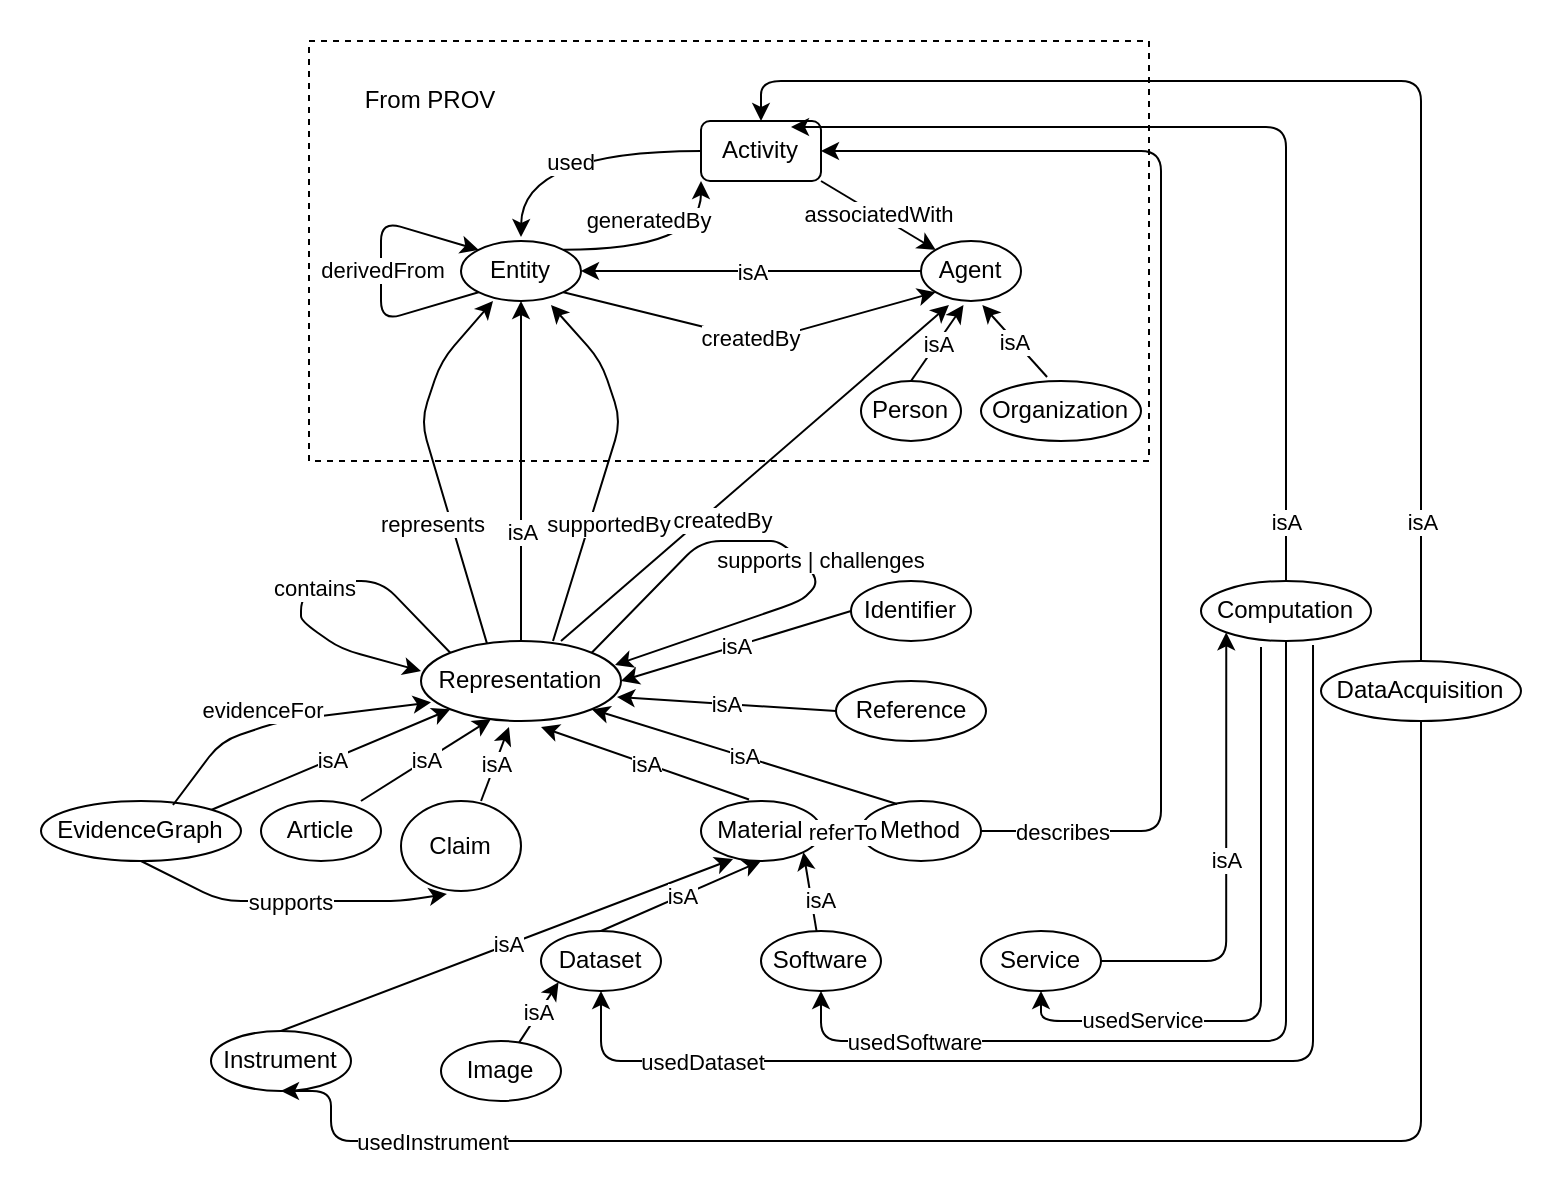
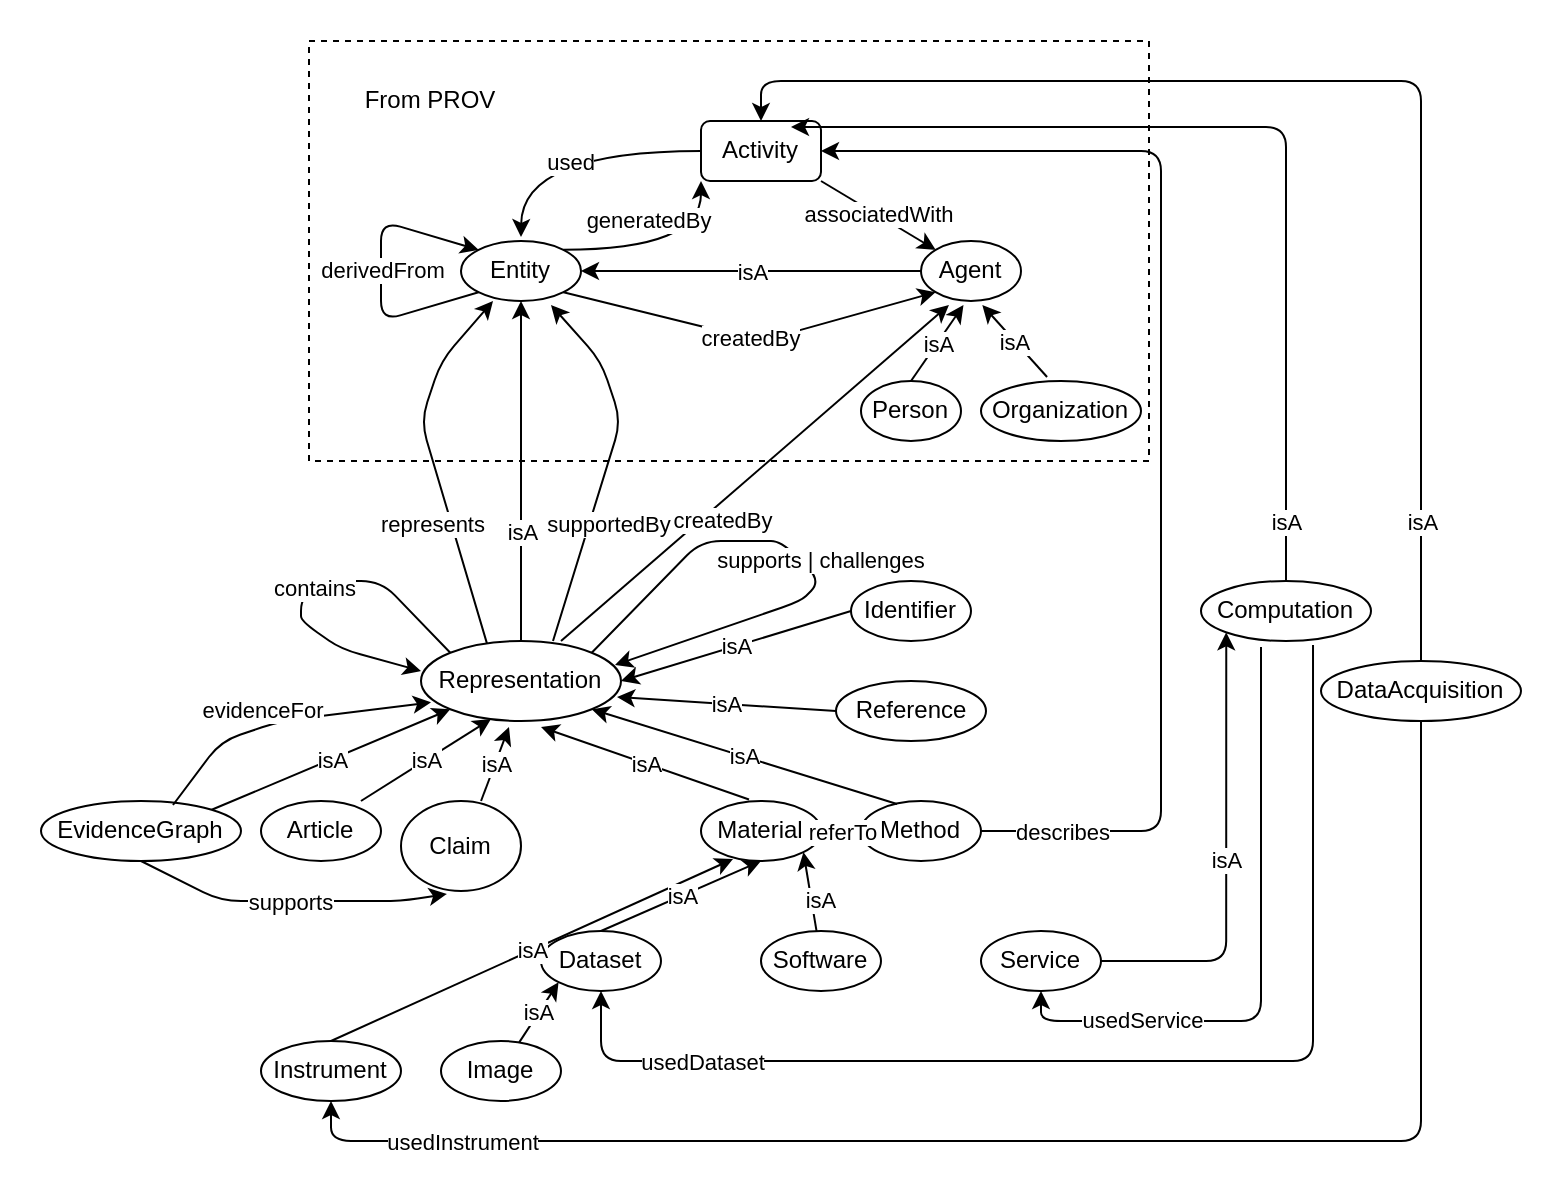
edge "Computation" -> "Software": removed, label "usedSoftware"
node "Instrument": moved (281, 1061) -> (331, 1071)
